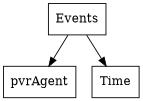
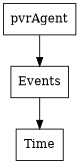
edge "Events" -> "pvrAgent": reversed
